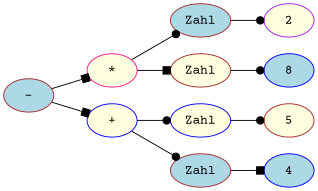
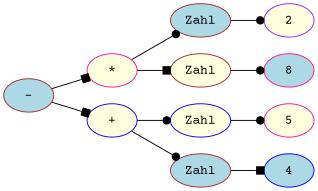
node "8": color blue -> deeppink
node "5": color brown -> deeppink
